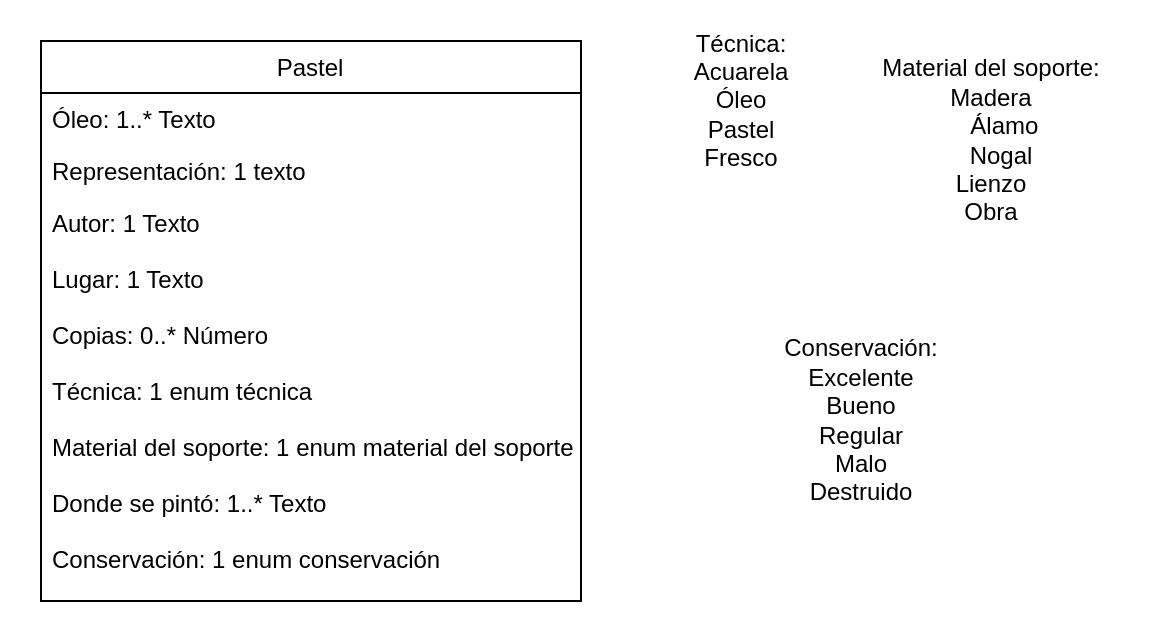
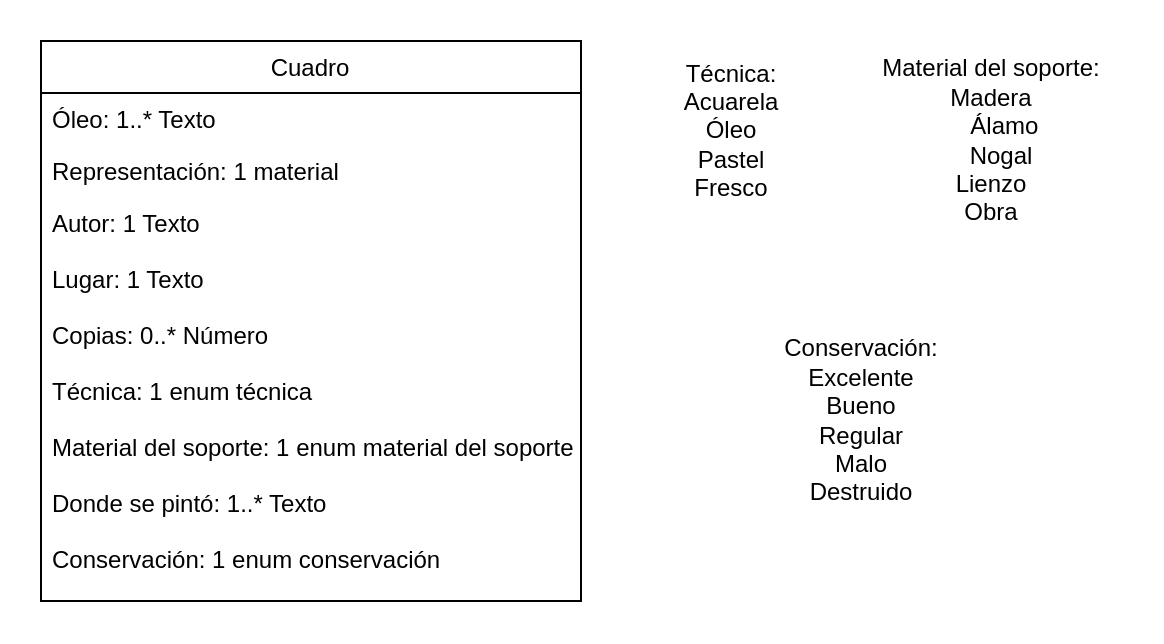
node "Pastel": label "Pastel" -> "Cuadro"
node "Técnica: Acuarela Óleo Pastel Fresco": moved (741, 101) -> (731, 131)
node "Representación: 1 texto": label "Representación: 1 texto" -> "Representación: 1 material"
